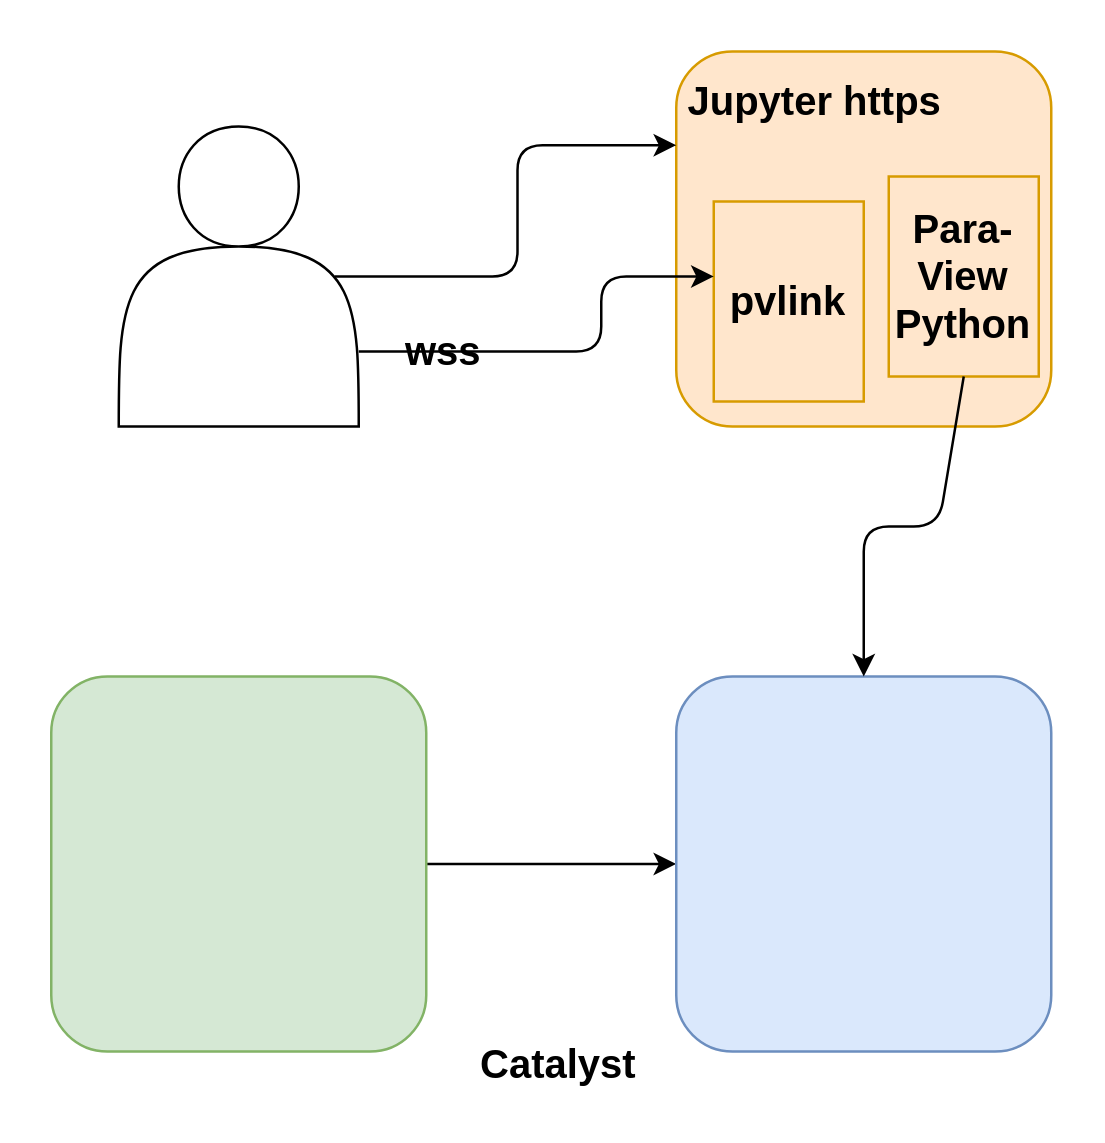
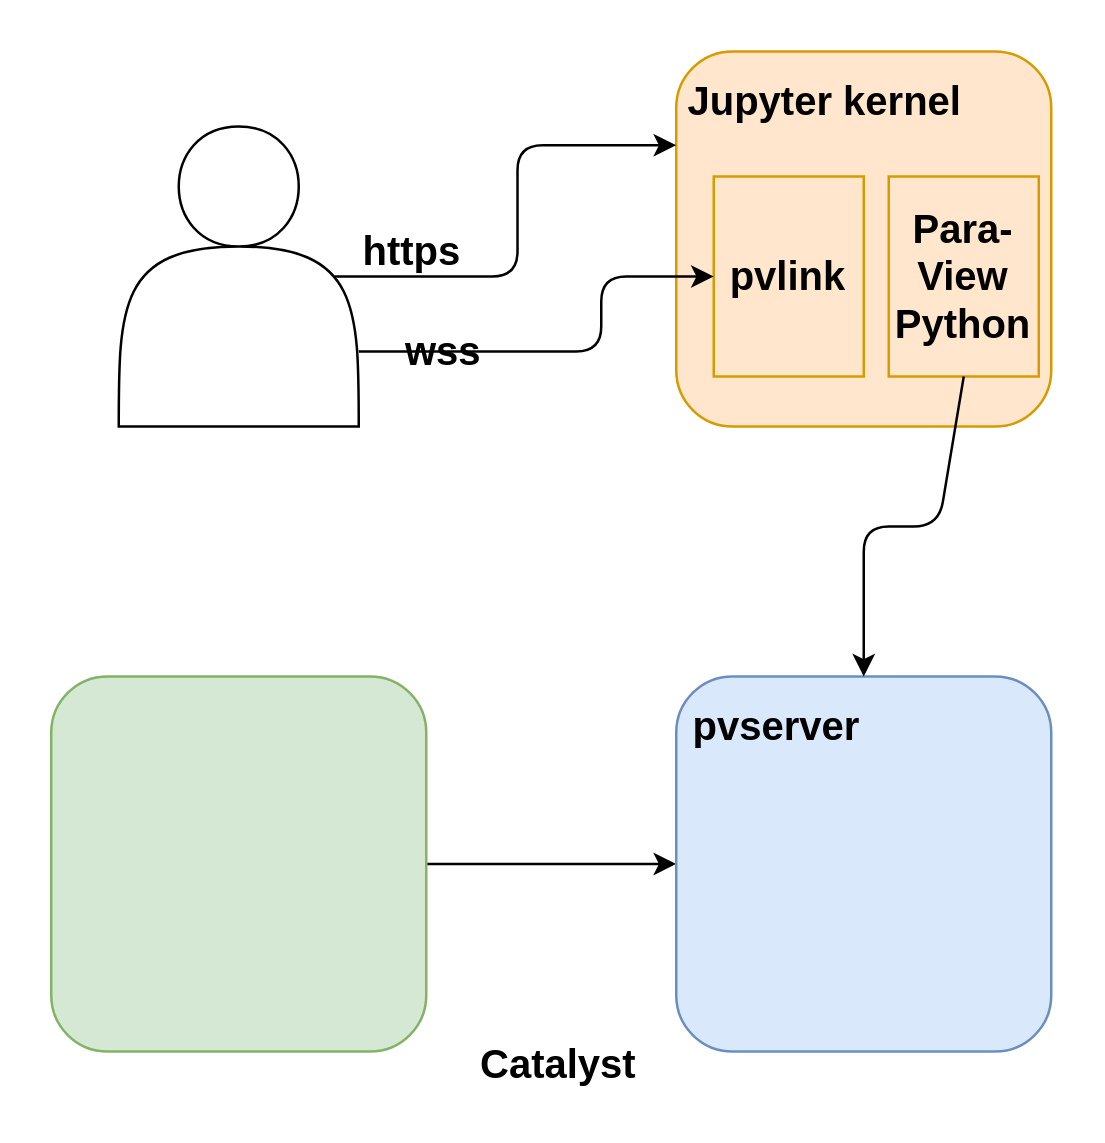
node "Jupyter https": label "Jupyter https" -> "Jupyter kernel"
node "https": added
node "pvlink": moved (789, 301) -> (789, 276)
node "pvserver": added
